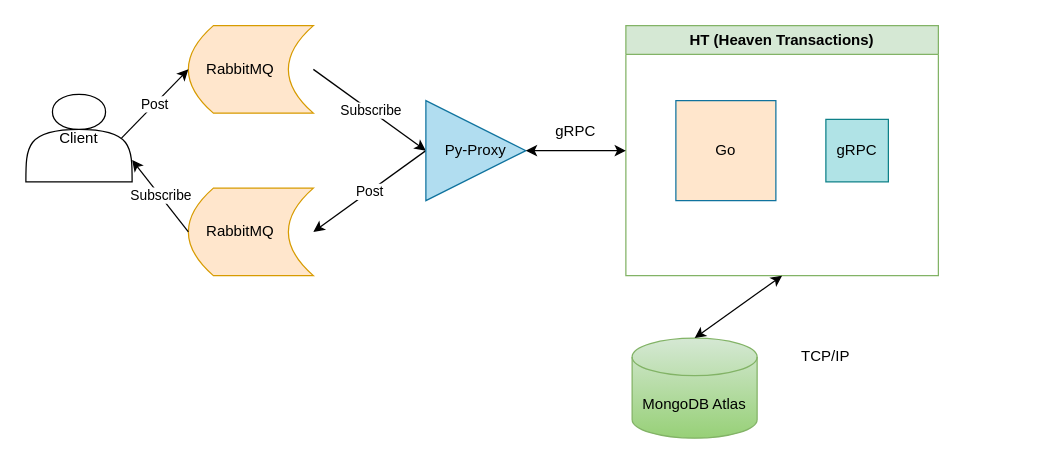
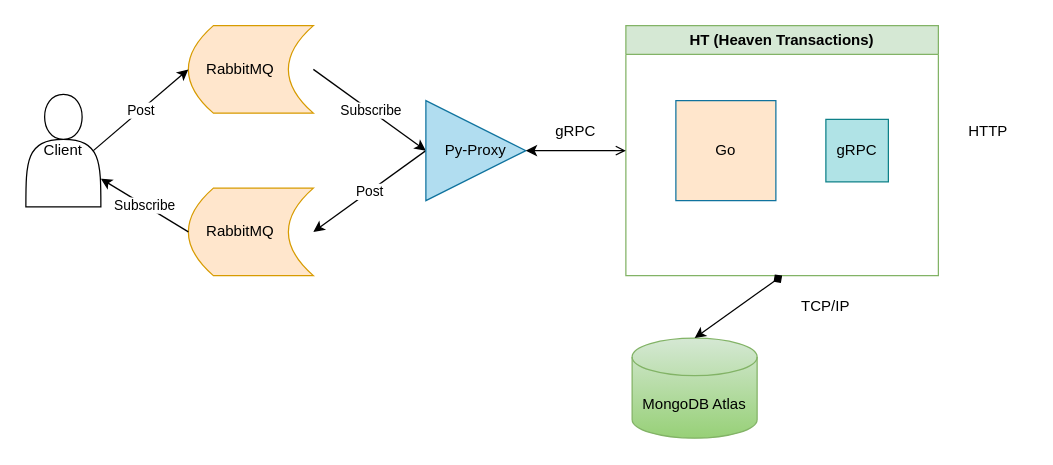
node "HTTP": added
node "Client": size 106x88 -> 75x113
edge "Py-Proxy" -- "HT (Heaven Transactions)": arrowhead classic -> open
edge "HT (Heaven Transactions)" -- "MongoDB Atlas": arrowhead classic -> diamond
node "TCP/IP": moved (826, 357) -> (826, 307)
